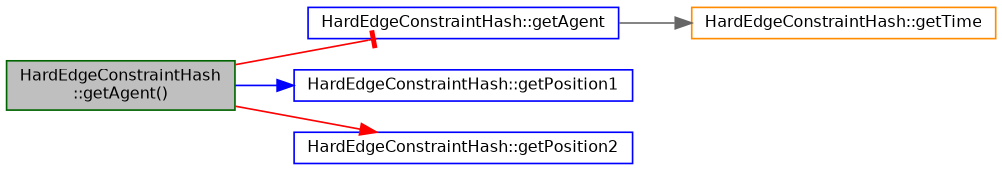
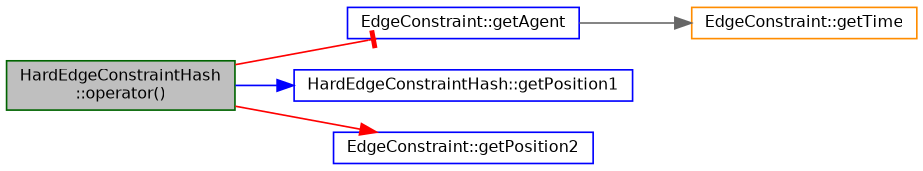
node "HardEdgeConstraintHash::getAgent": label "HardEdgeConstraintHash::getAgent" -> "EdgeConstraint::getAgent"
node "HardEdgeConstraintHash::getTime": label "HardEdgeConstraintHash::getTime" -> "EdgeConstraint::getTime"
node "HardEdgeConstraintHash ::getAgent()": label "HardEdgeConstraintHash ::getAgent()" -> "HardEdgeConstraintHash ::operator()"
node "HardEdgeConstraintHash::getPosition2": label "HardEdgeConstraintHash::getPosition2" -> "EdgeConstraint::getPosition2"
